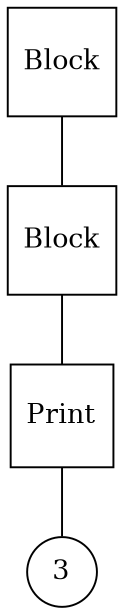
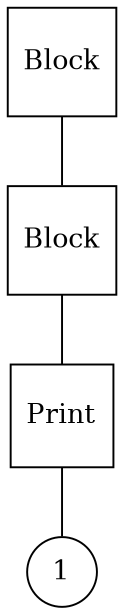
node "3": label "3" -> "1"
